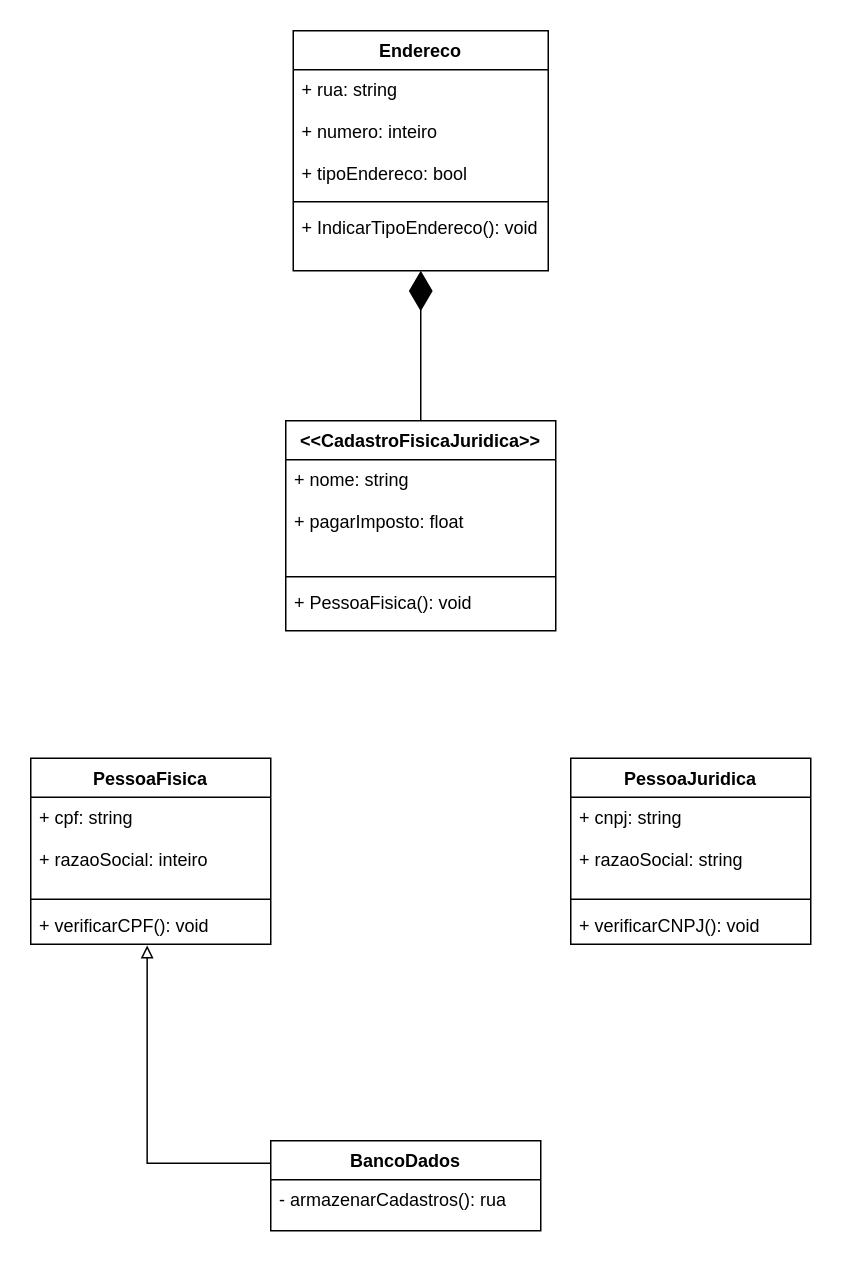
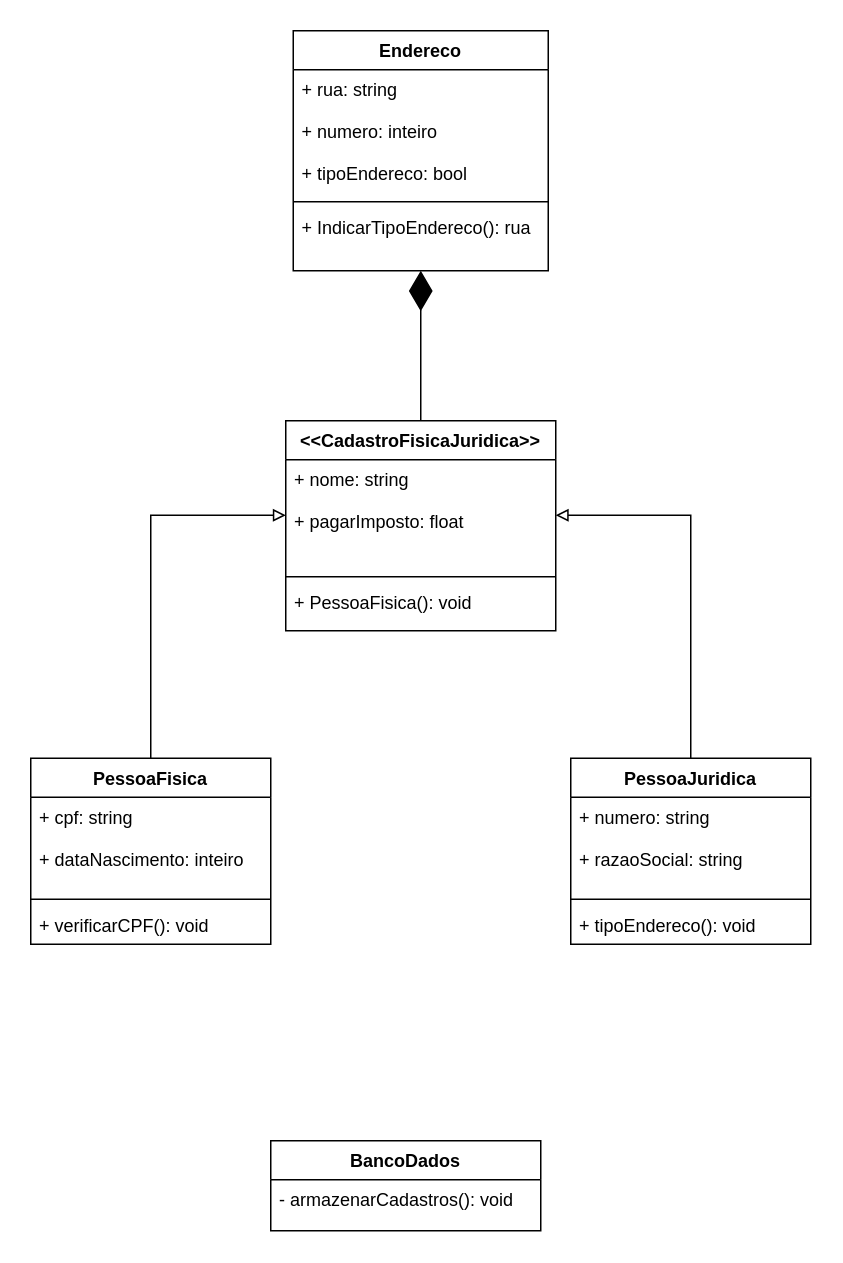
node "+ IndicarTipoEndereco(): void": label "+ IndicarTipoEndereco(): void" -> "+ IndicarTipoEndereco(): rua"
edge "PessoaFisica" -> "+ nome: string + pagarImposto: float": added
edge "PessoaJuridica" -> "+ nome: string + pagarImposto: float": added
node "+ cpf: string + razaoSocial: inteiro": label "+ cpf: string + razaoSocial: inteiro" -> "+ cpf: string + dataNascimento: inteiro"
node "+ cnpj: string + razaoSocial: string": label "+ cnpj: string + razaoSocial: string" -> "+ numero: string + razaoSocial: string"
node "+ verificarCNPJ(): void": label "+ verificarCNPJ(): void" -> "+ tipoEndereco(): void"
edge "BancoDados" -> "+ verificarCPF(): void": removed
node "- armazenarCadastros(): rua": label "- armazenarCadastros(): rua" -> "- armazenarCadastros(): void"
